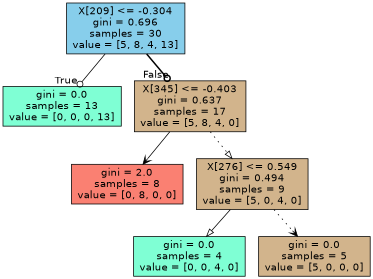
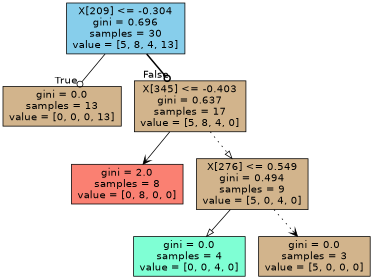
node "gini = 0.0 samples = 13 value = [0, 0, 0, 13]": fillcolor aquamarine -> tan
node "gini = 0.0 samples = 5 value = [5, 0, 0, 0]": label "gini = 0.0 samples = 5 value = [5, 0, 0, 0]" -> "gini = 0.0 samples = 3 value = [5, 0, 0, 0]"
